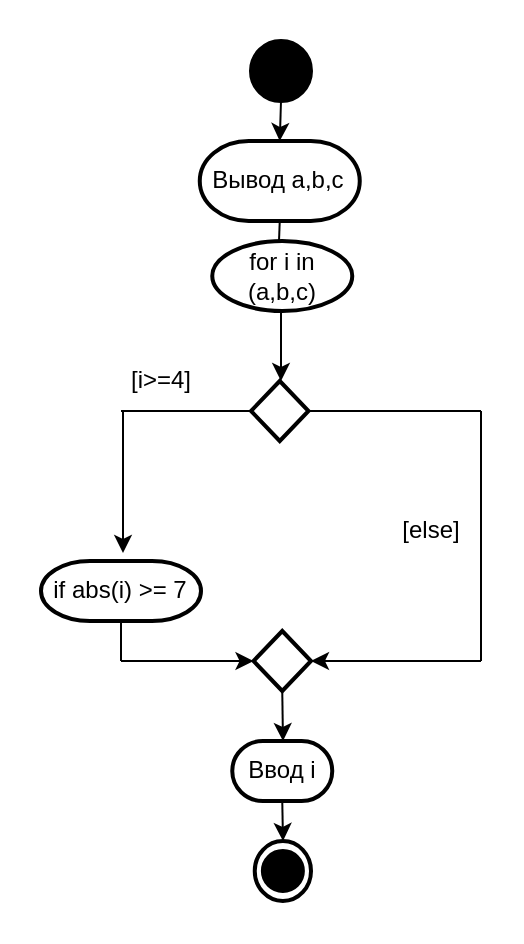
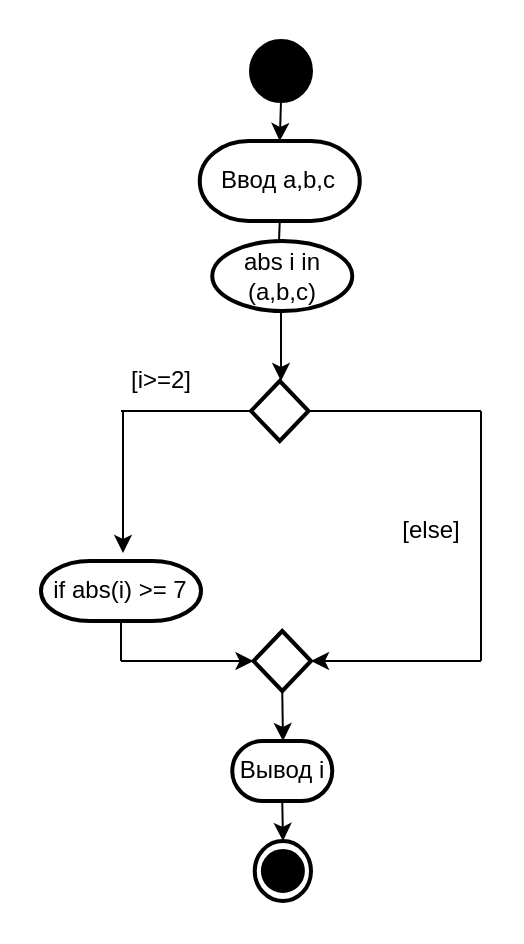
node "Вывод a,b,c": label "Вывод a,b,c" -> "Ввод a,b,c"
node "for i in (a,b,c)": label "for i in (a,b,c)" -> "abs i in (a,b,c)"
node "[i>=4]": label "[i>=4]" -> "[i>=2]"
node "Ввод i": label "Ввод i" -> "Вывод i"
